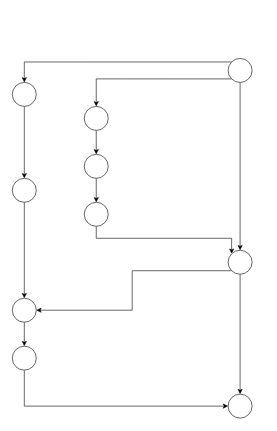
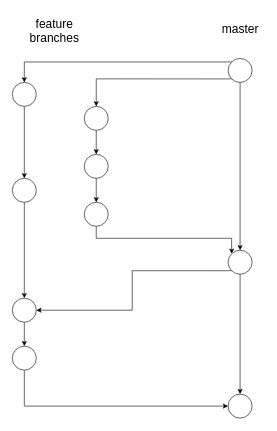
node "master": added
node "feature branches": added
